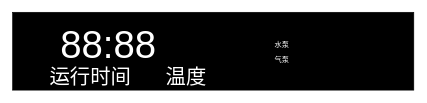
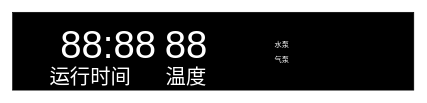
node "88": added
